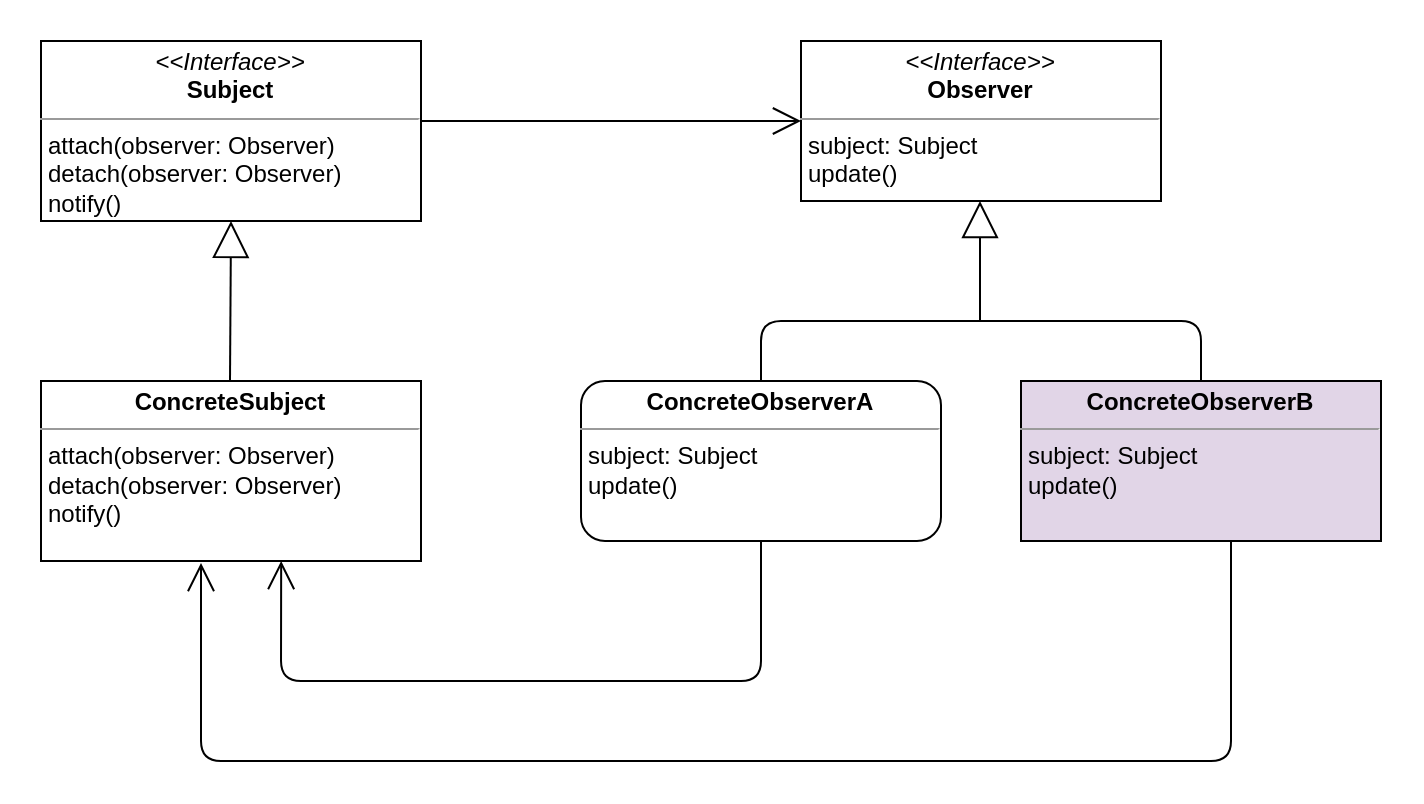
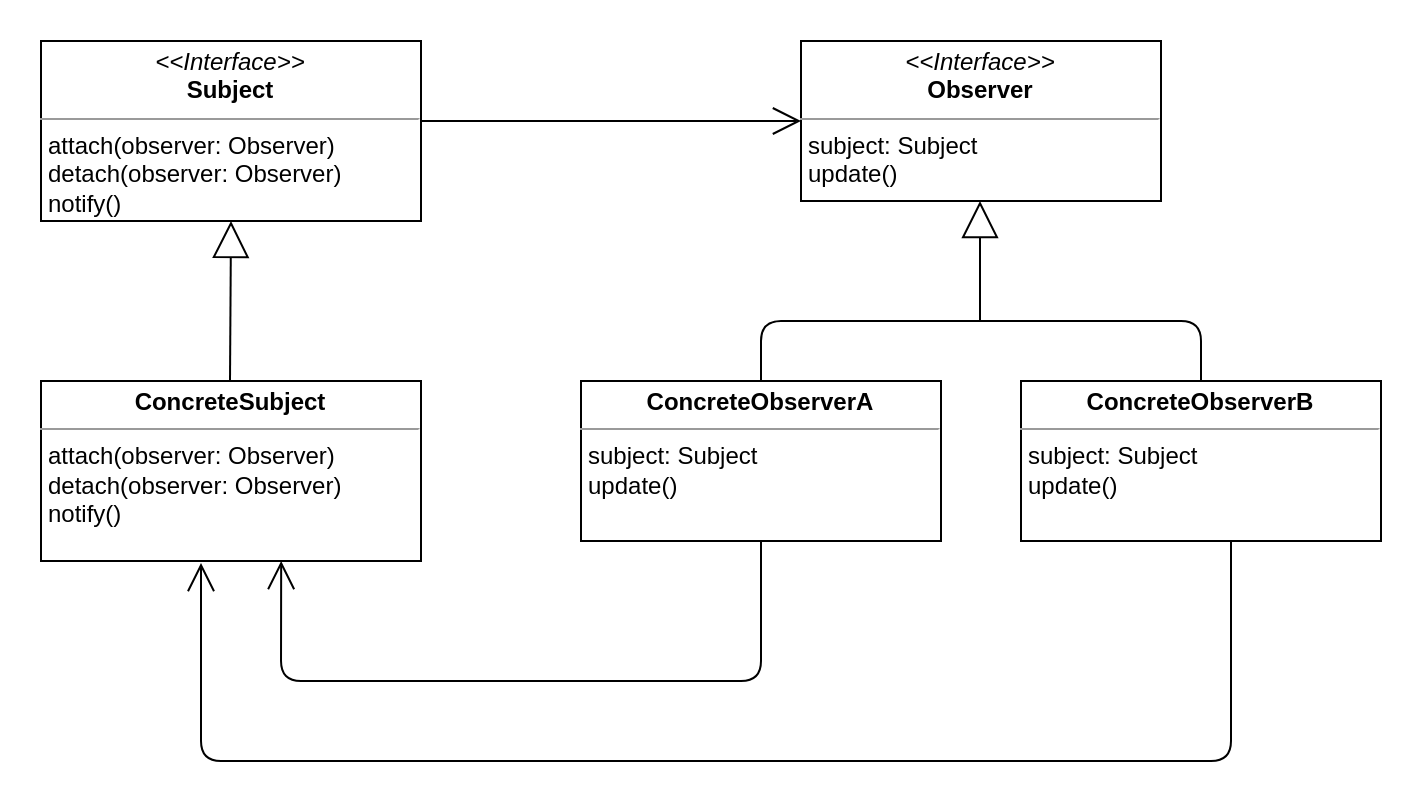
node "ConcreteObserverA subject: Subject update()": shape rounded rectangle -> rectangle
node "ConcreteObserverB subject: Subject update()": fillcolor #e1d5e7 -> #ffffff
